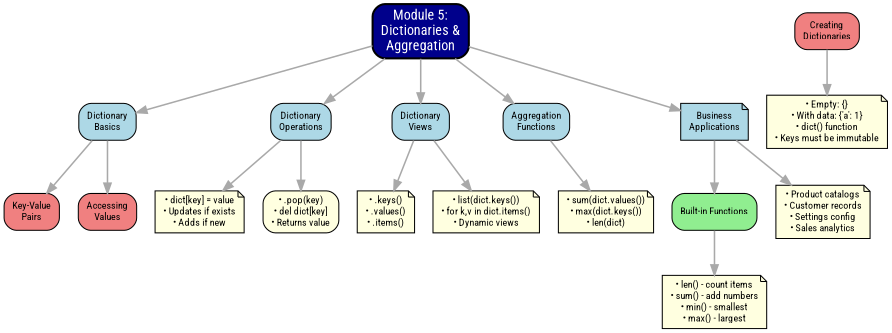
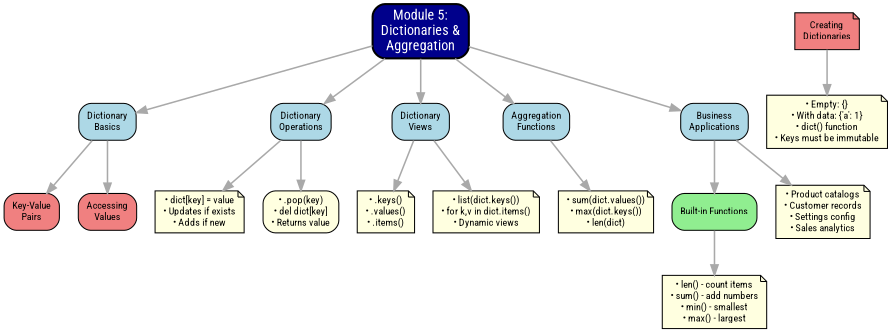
node "Creating Dictionaries": shape box -> note
node "Business Applications": shape note -> box
